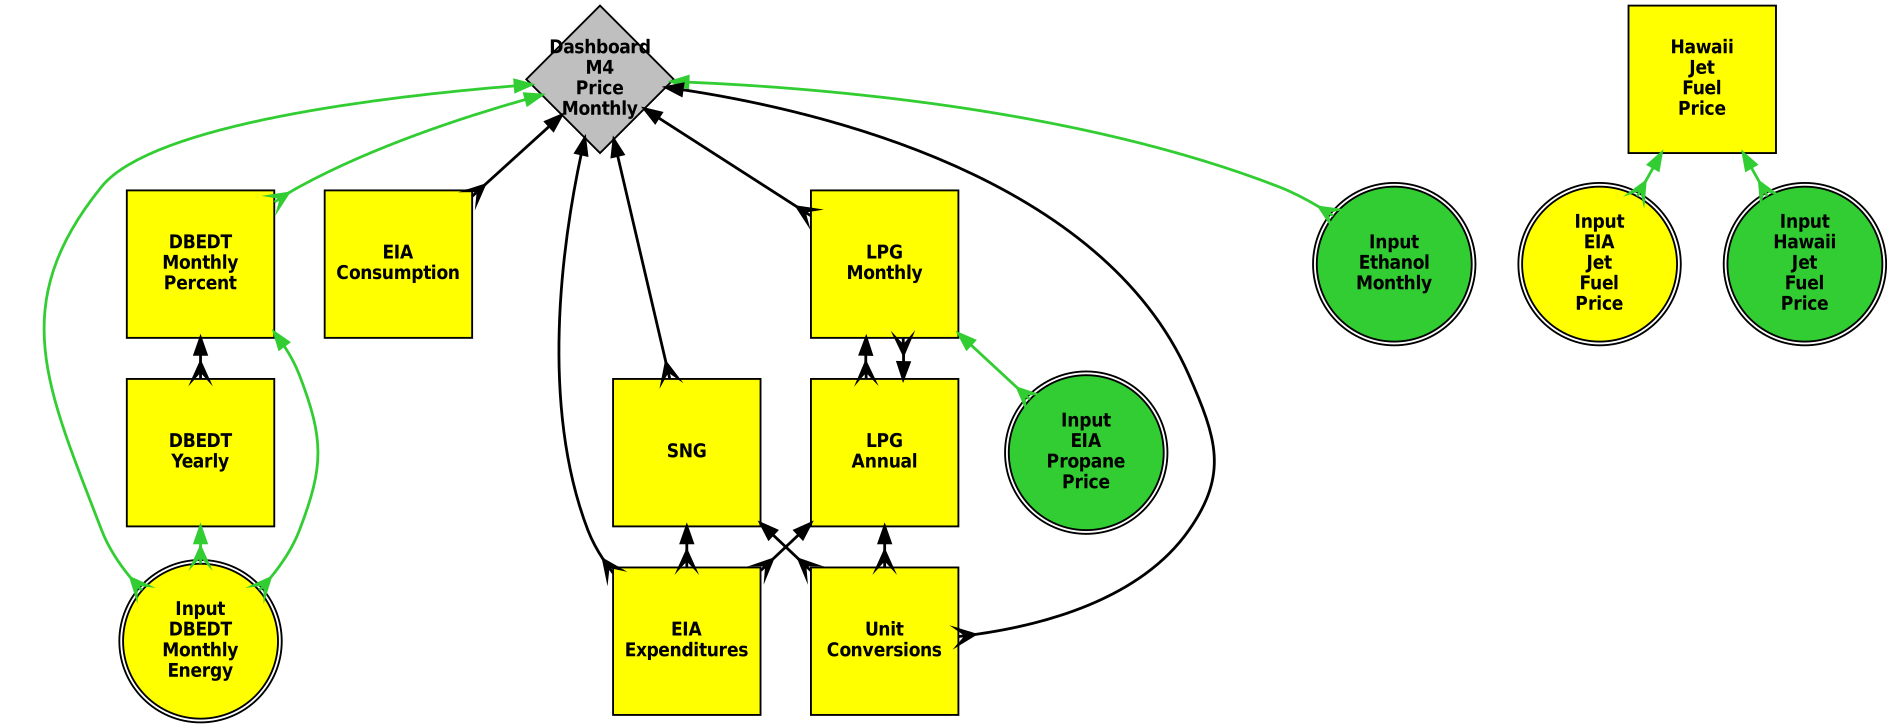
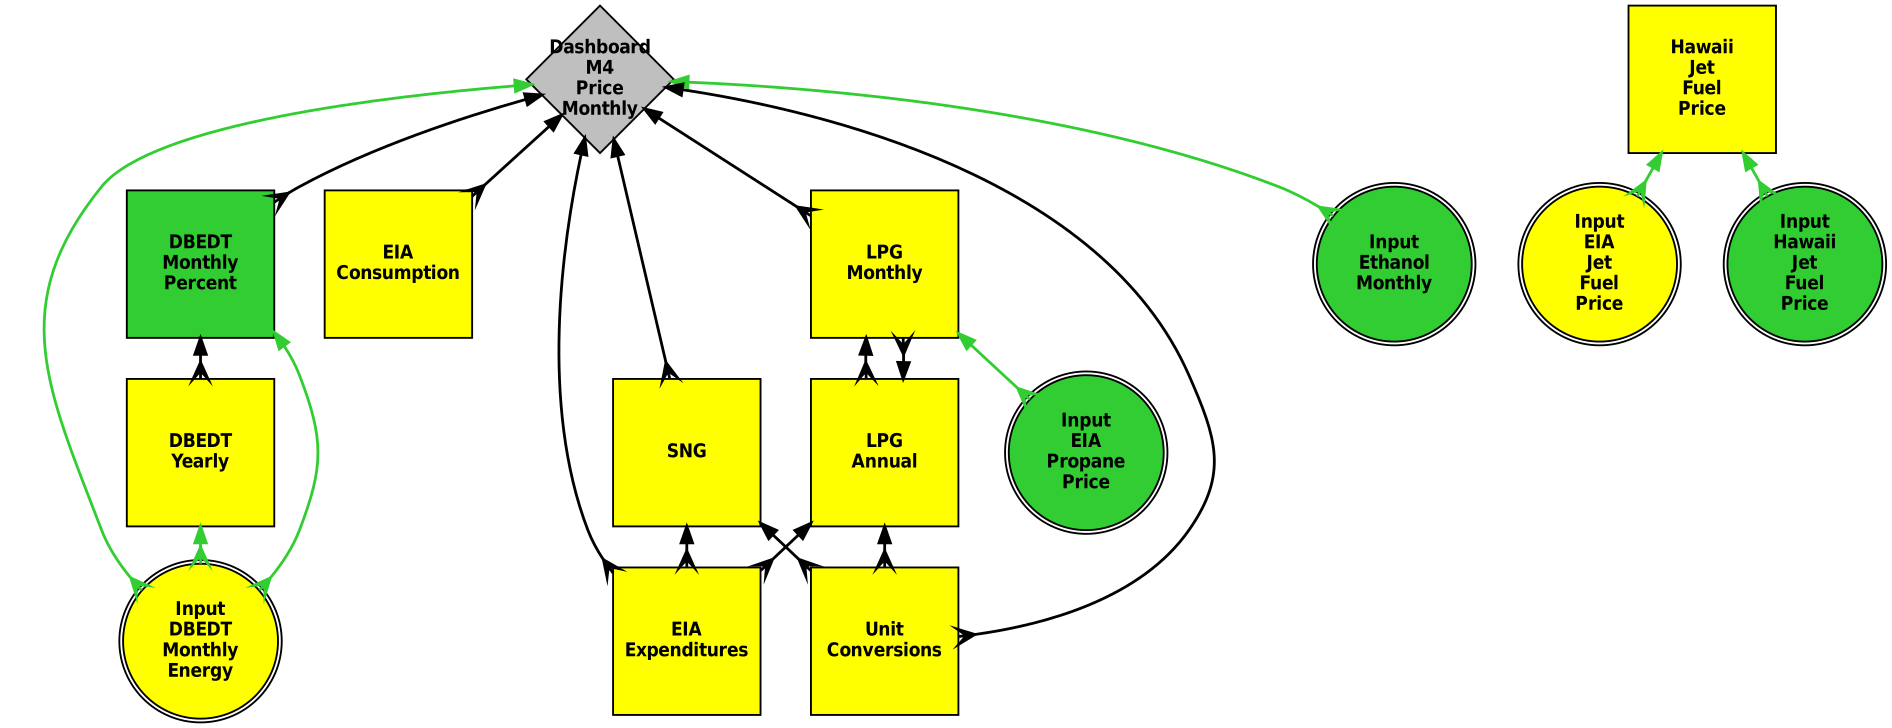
edge "Dashboard M4 Price Monthly" -- "DBEDT Monthly Percent": color limegreen -> black
node "DBEDT Monthly Percent": fillcolor yellow -> limegreen
